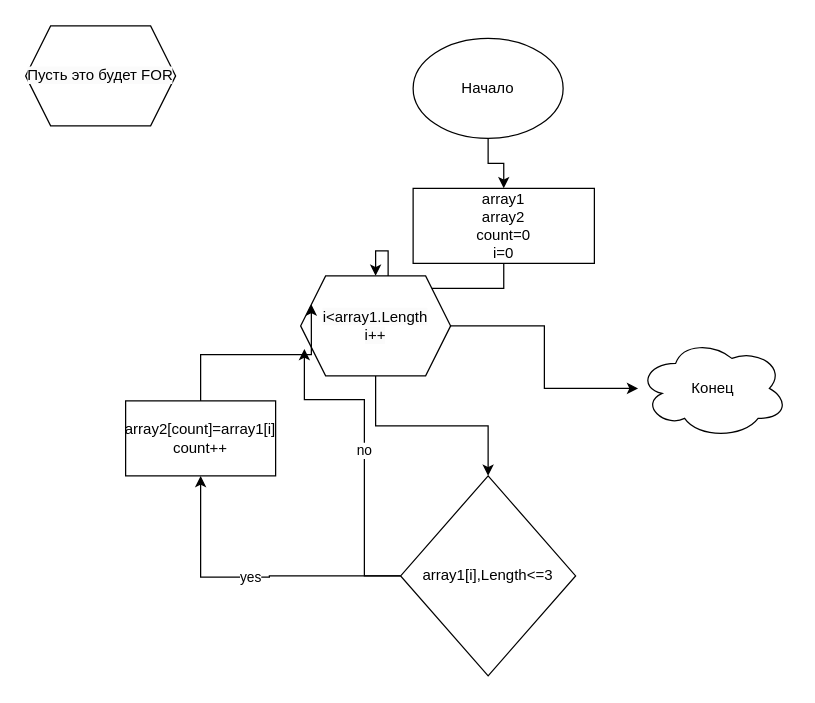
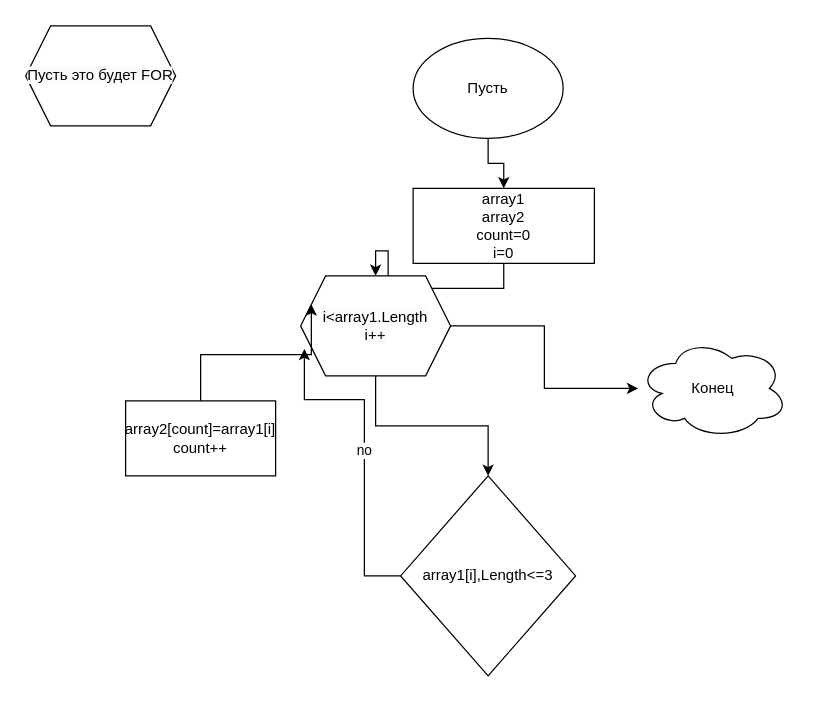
node "Начало": label "Начало" -> "Пусть"
edge "array1[i],Length<=3" -> "array2[count]=array1[i] count++": removed, label "yes"
